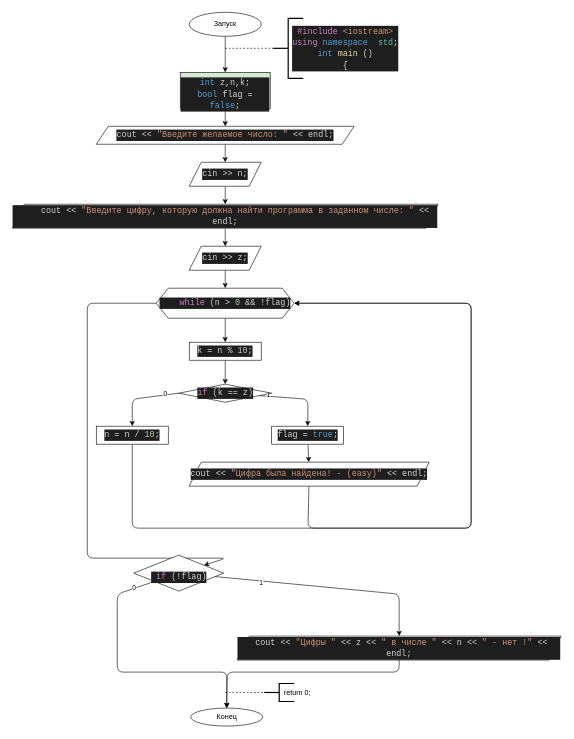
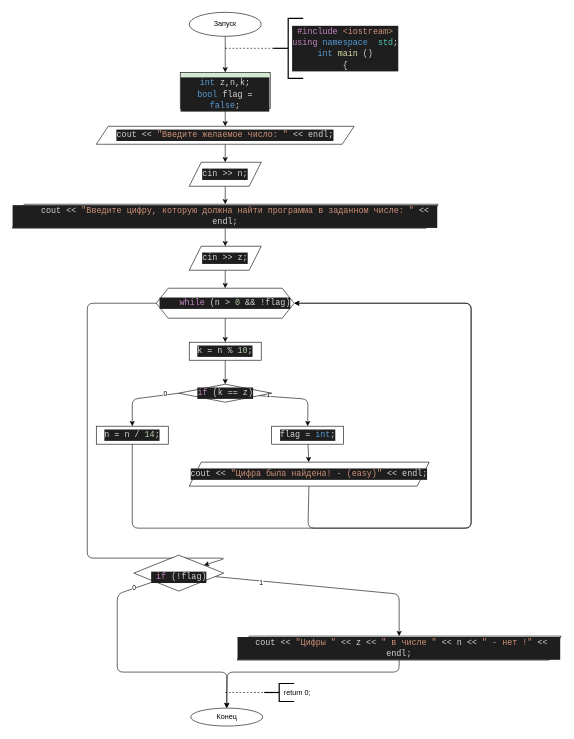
node "n = n / 10;": label "n = n / 10;" -> "n = n / 14;"
node "flag = true;": label "flag = true;" -> "flag = int;"
